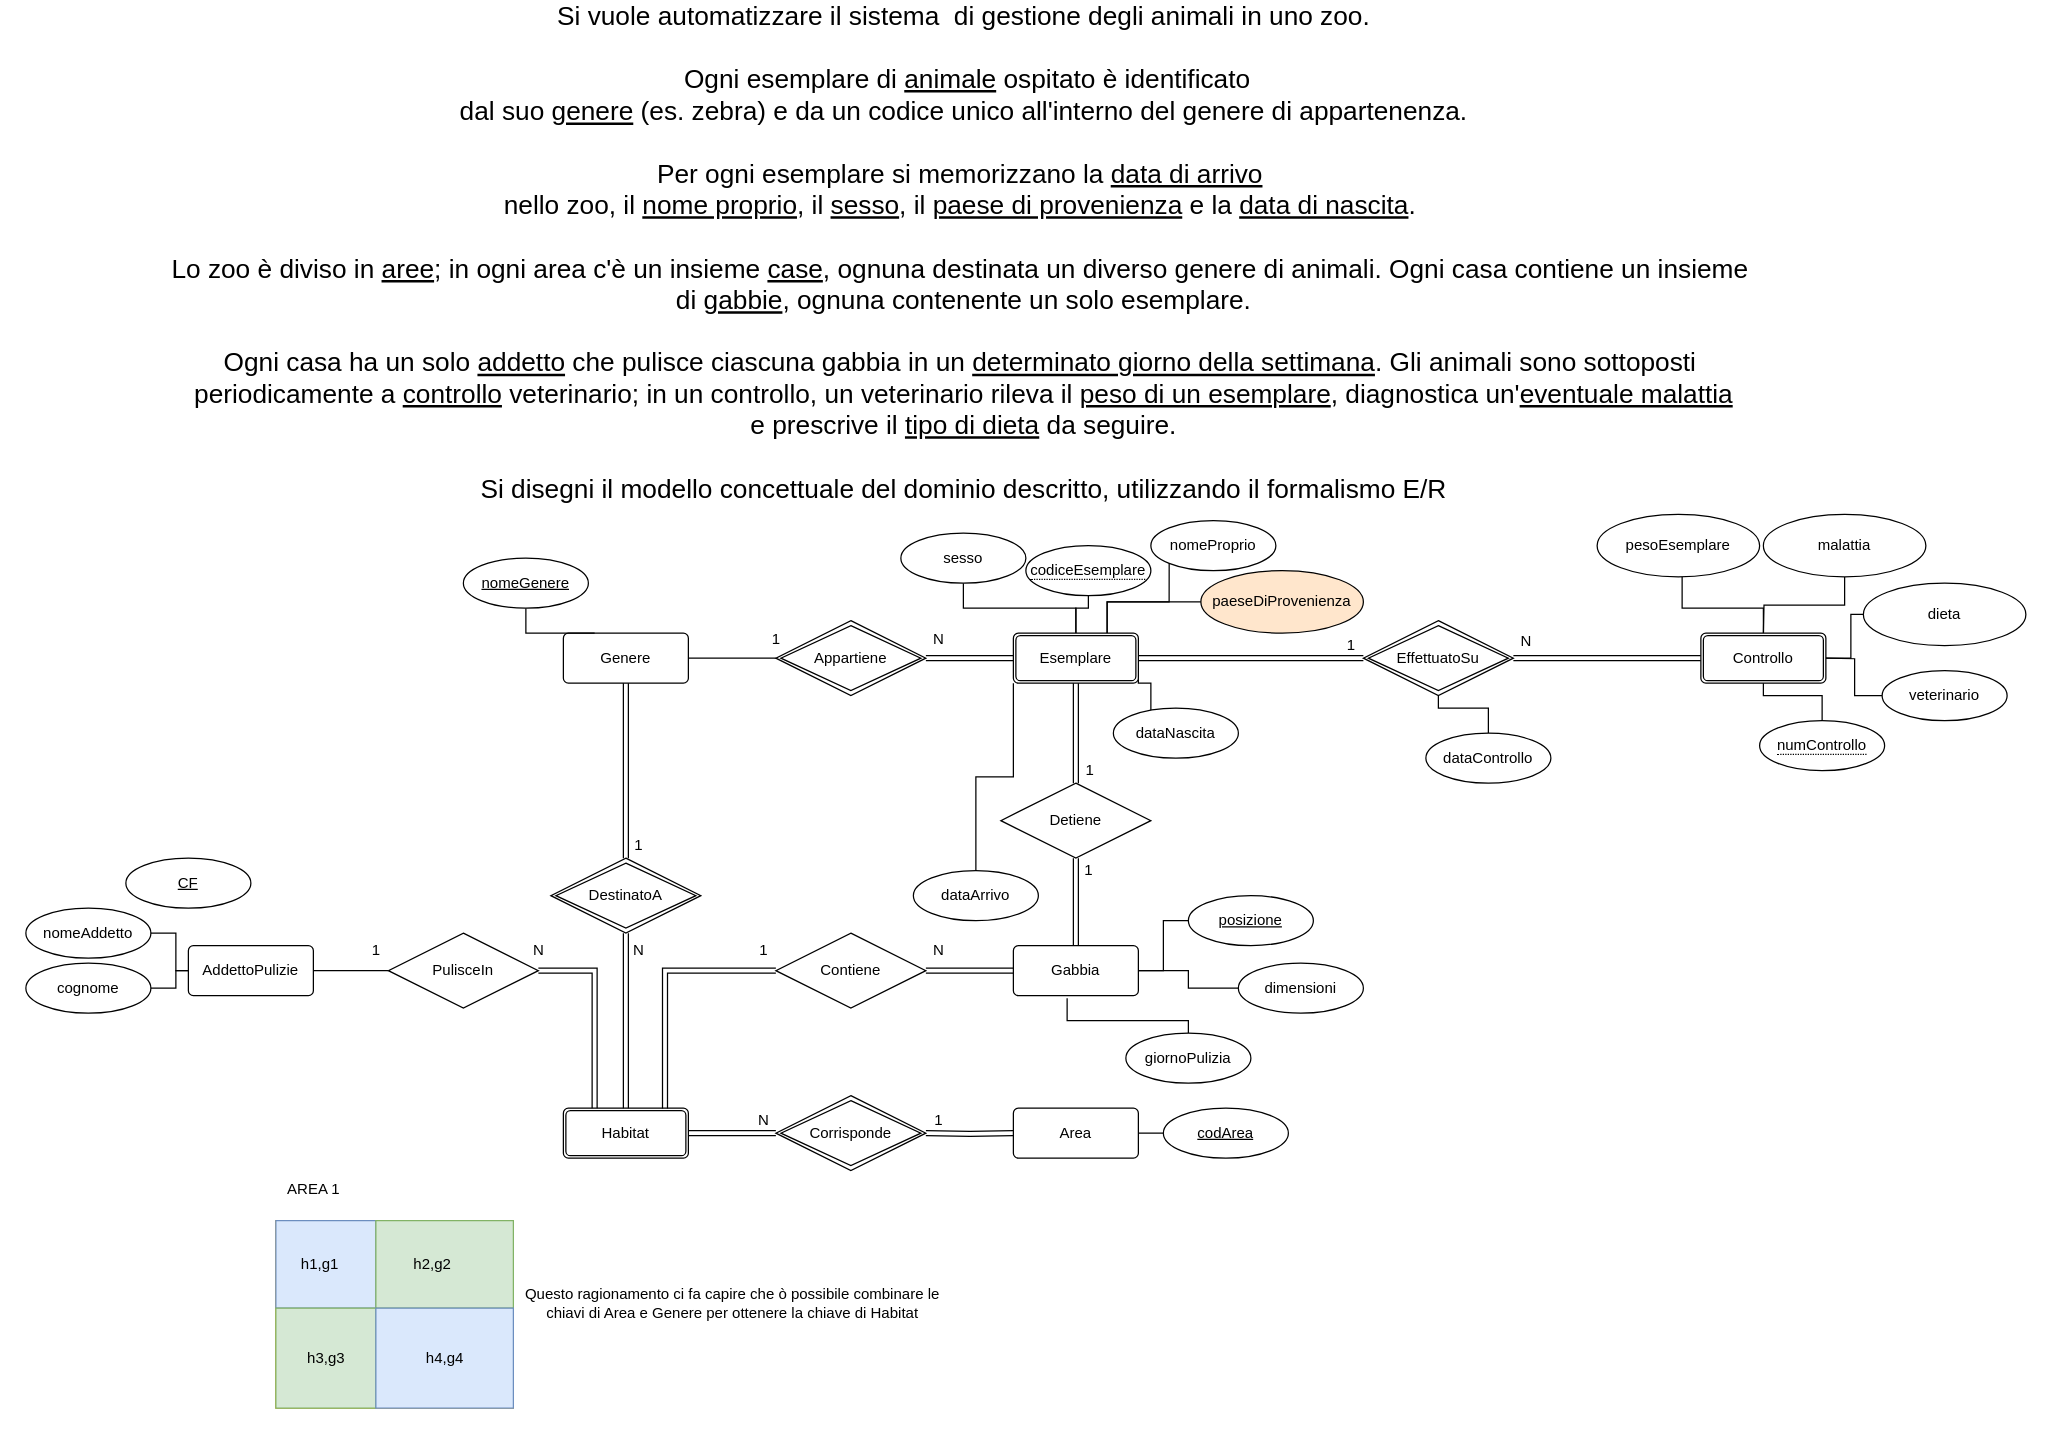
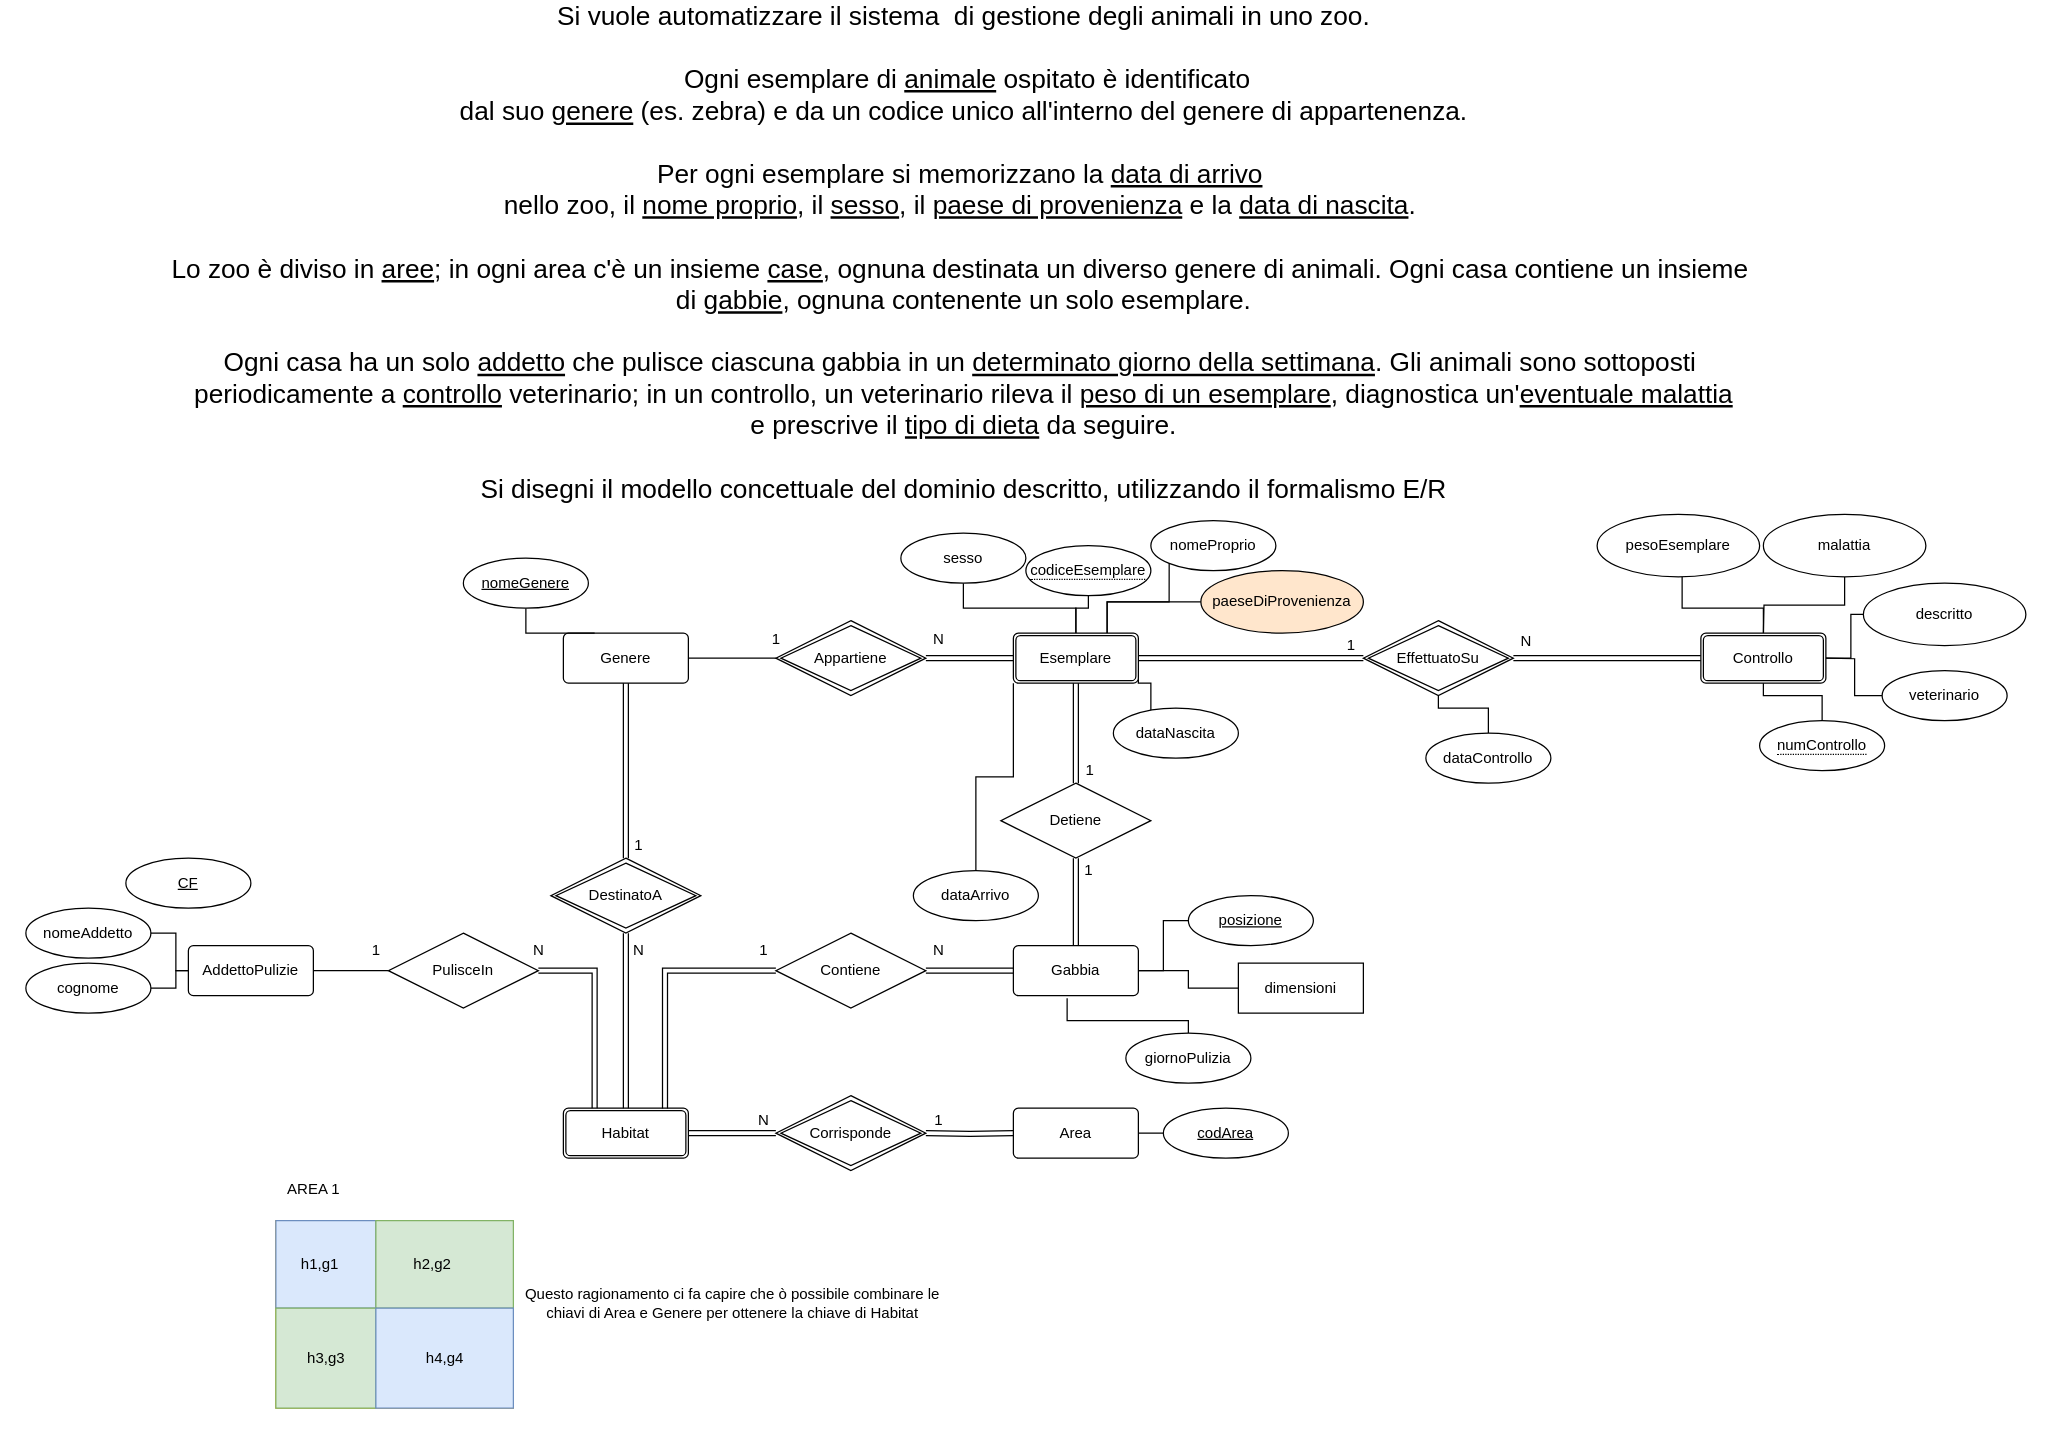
node "dieta": label "dieta" -> "descritto"
node "dimensioni": shape ellipse -> rectangle
